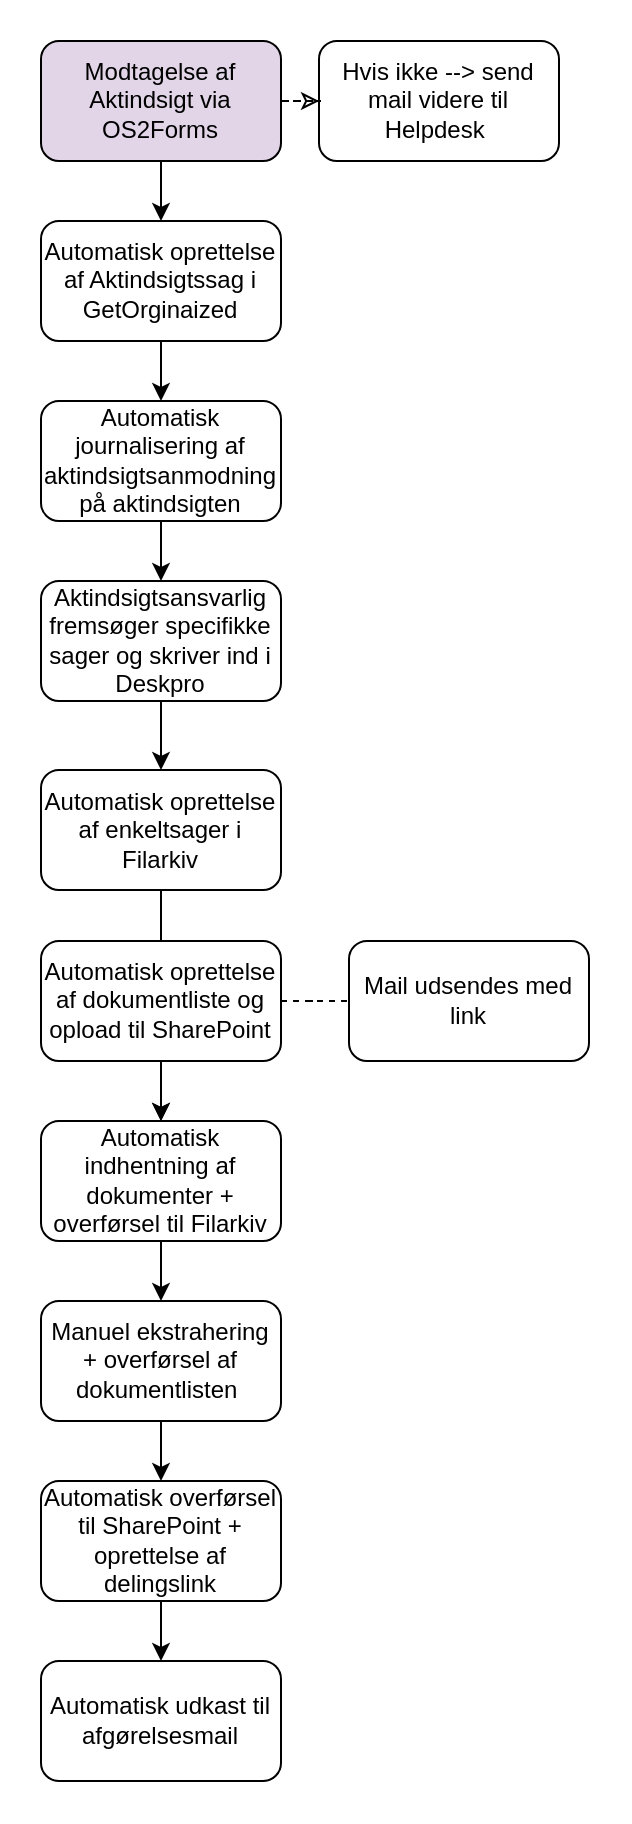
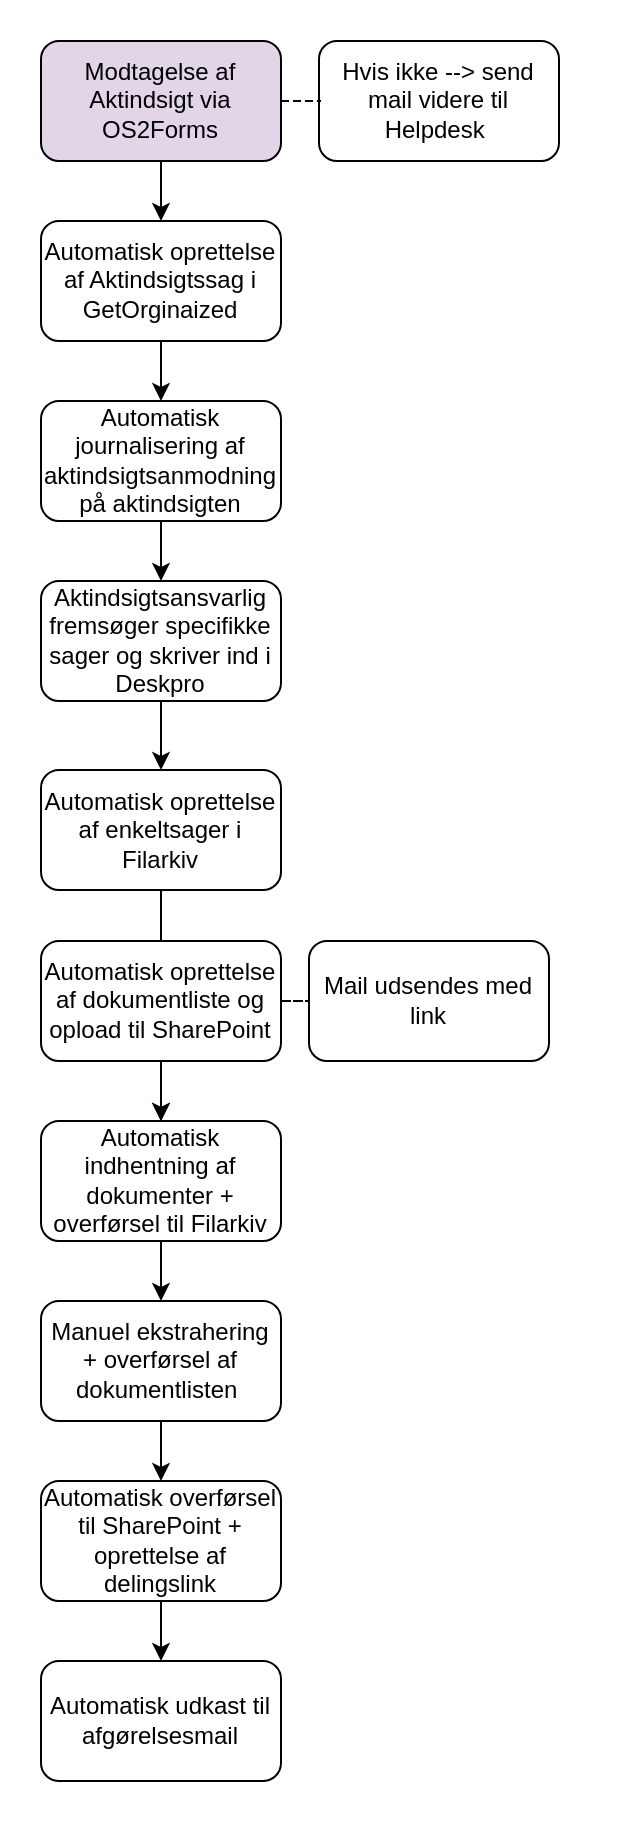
edge "Modtagelse af Aktindsigt via OS2Forms" -> "Hvis ikke --> send mail videre til Helpdesk": arrowhead classic -> none
node "Mail udsendes med link": moved (469, 1001) -> (429, 1001)
